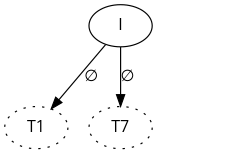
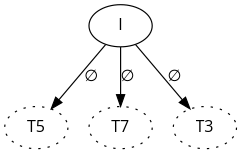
node "T1": label "T1" -> "T5"
node "T3": added
